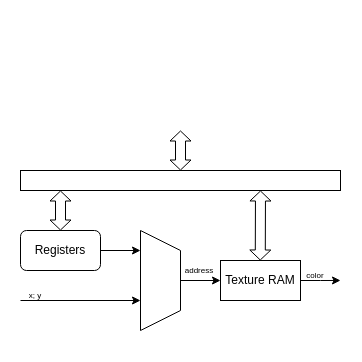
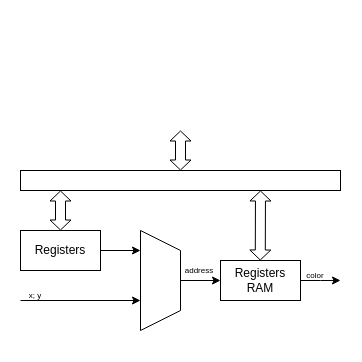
node "Registers": shape rounded rectangle -> rectangle
node "Texture RAM": label "Texture RAM" -> "Registers RAM"
